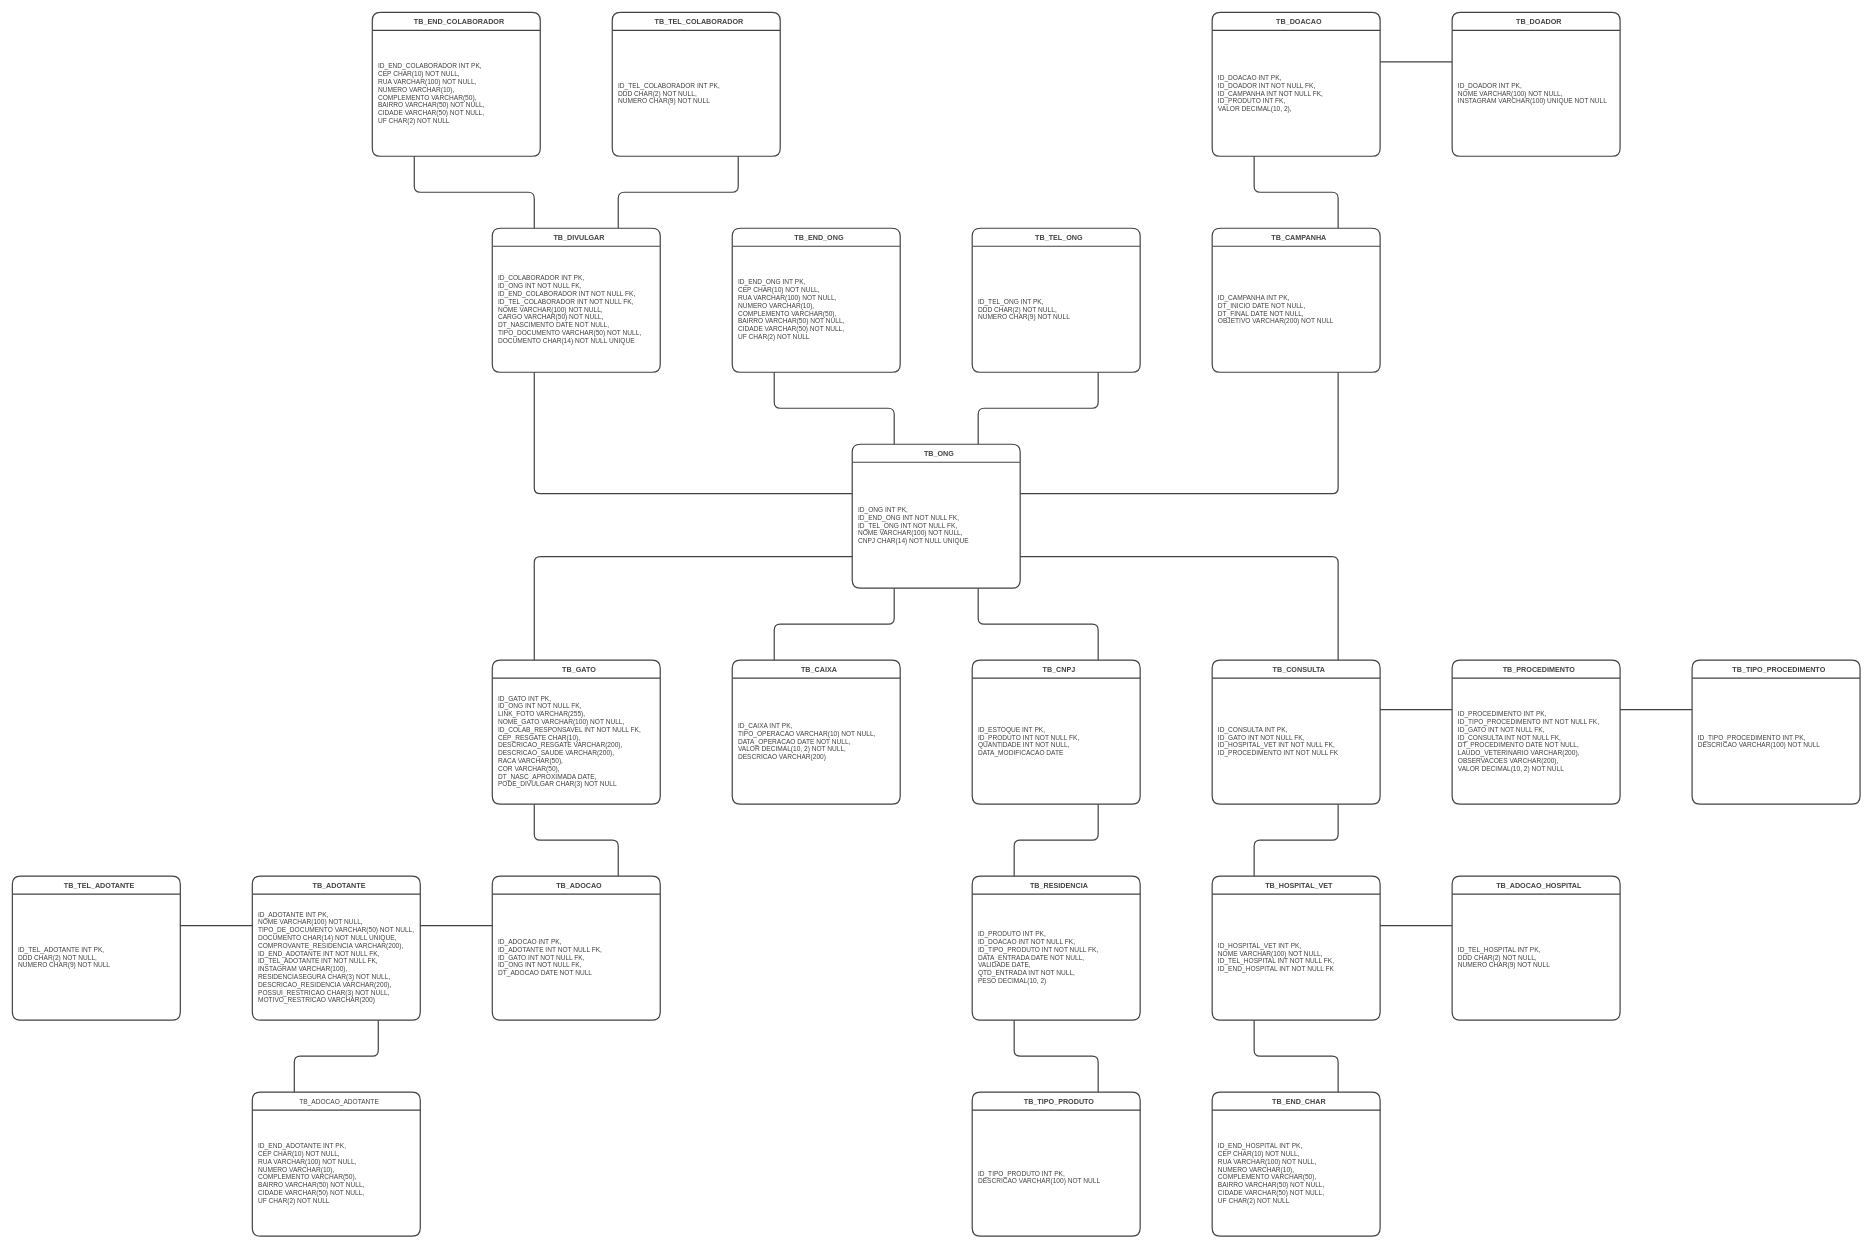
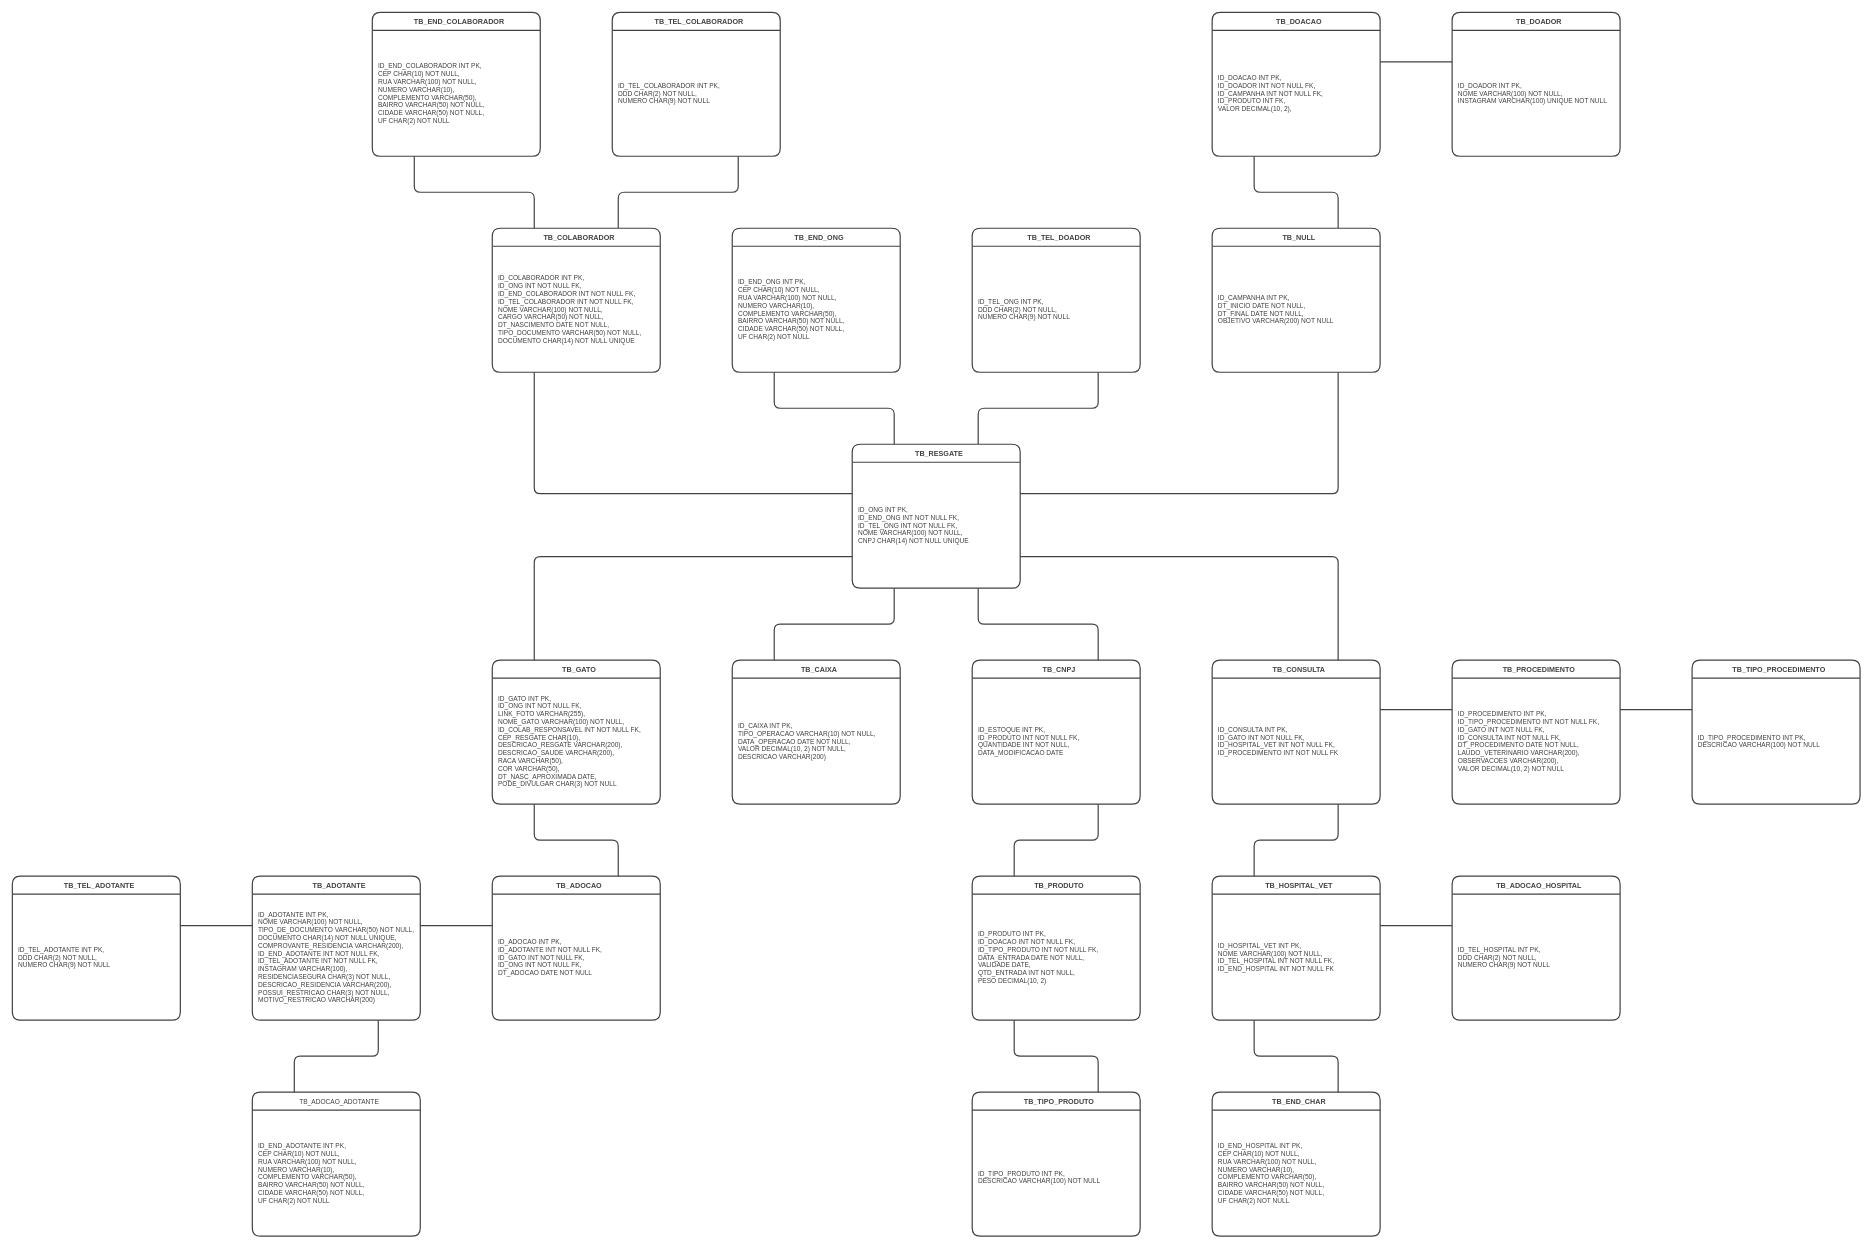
node "TB_DIVULGAR": label "TB_DIVULGAR" -> "TB_COLABORADOR"
node "TB_TEL_ONG": label "TB_TEL_ONG" -> "TB_TEL_DOADOR"
node "TB_CAMPANHA": label "TB_CAMPANHA" -> "TB_NULL"
node "TB_ONG": label "TB_ONG" -> "TB_RESGATE"
node "TB_RESIDENCIA": label "TB_RESIDENCIA" -> "TB_PRODUTO"
